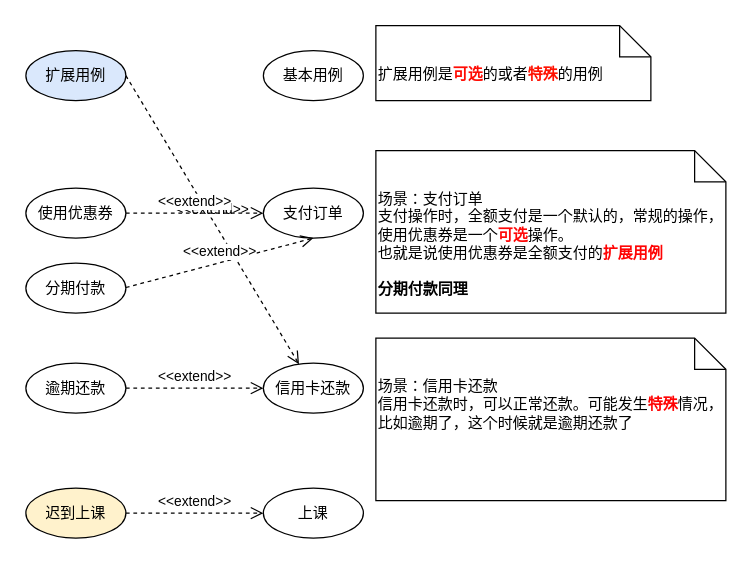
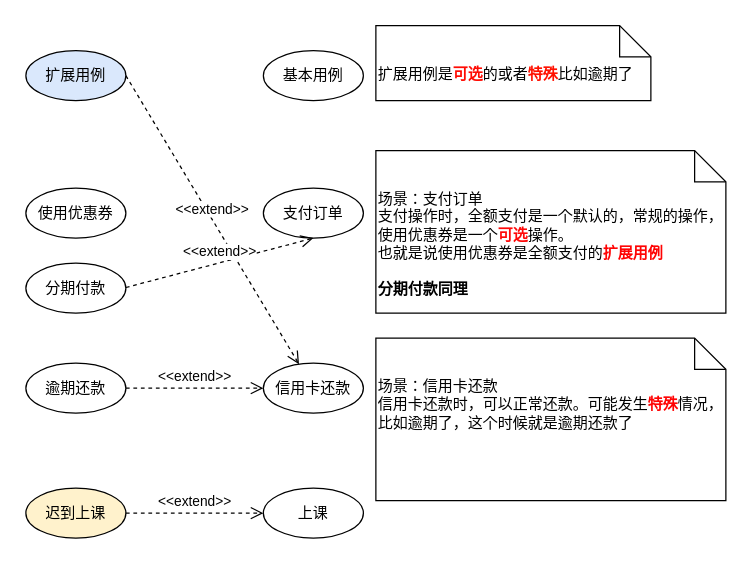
node "扩展用例是可选的或者特殊的用例": label "扩展用例是可选的或者特殊的用例" -> "扩展用例是可选的或者特殊比如逾期了"
edge "使用优惠券" -> "支付订单": removed, label "<<extend>>"
